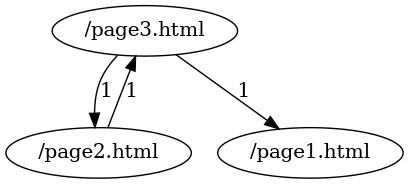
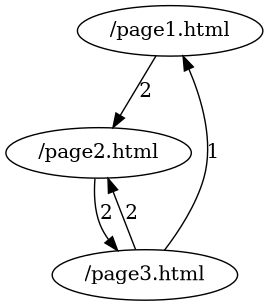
edge "/page1.html" -> "/page2.html": added, label "2"
edge "/page3.html" -> "/page2.html": label "1" -> "2"
edge "/page2.html" -> "/page3.html": label "1" -> "2"
